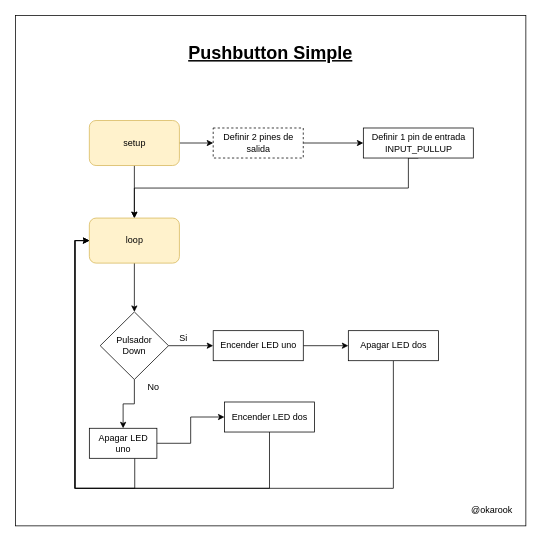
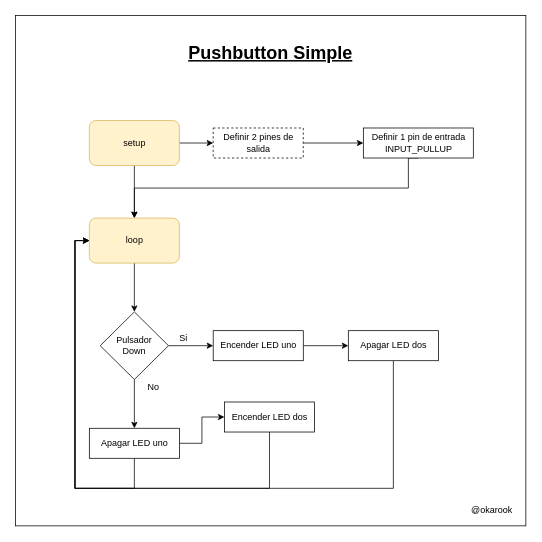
node "Apagar LED uno": size 68x30 -> 90x30
